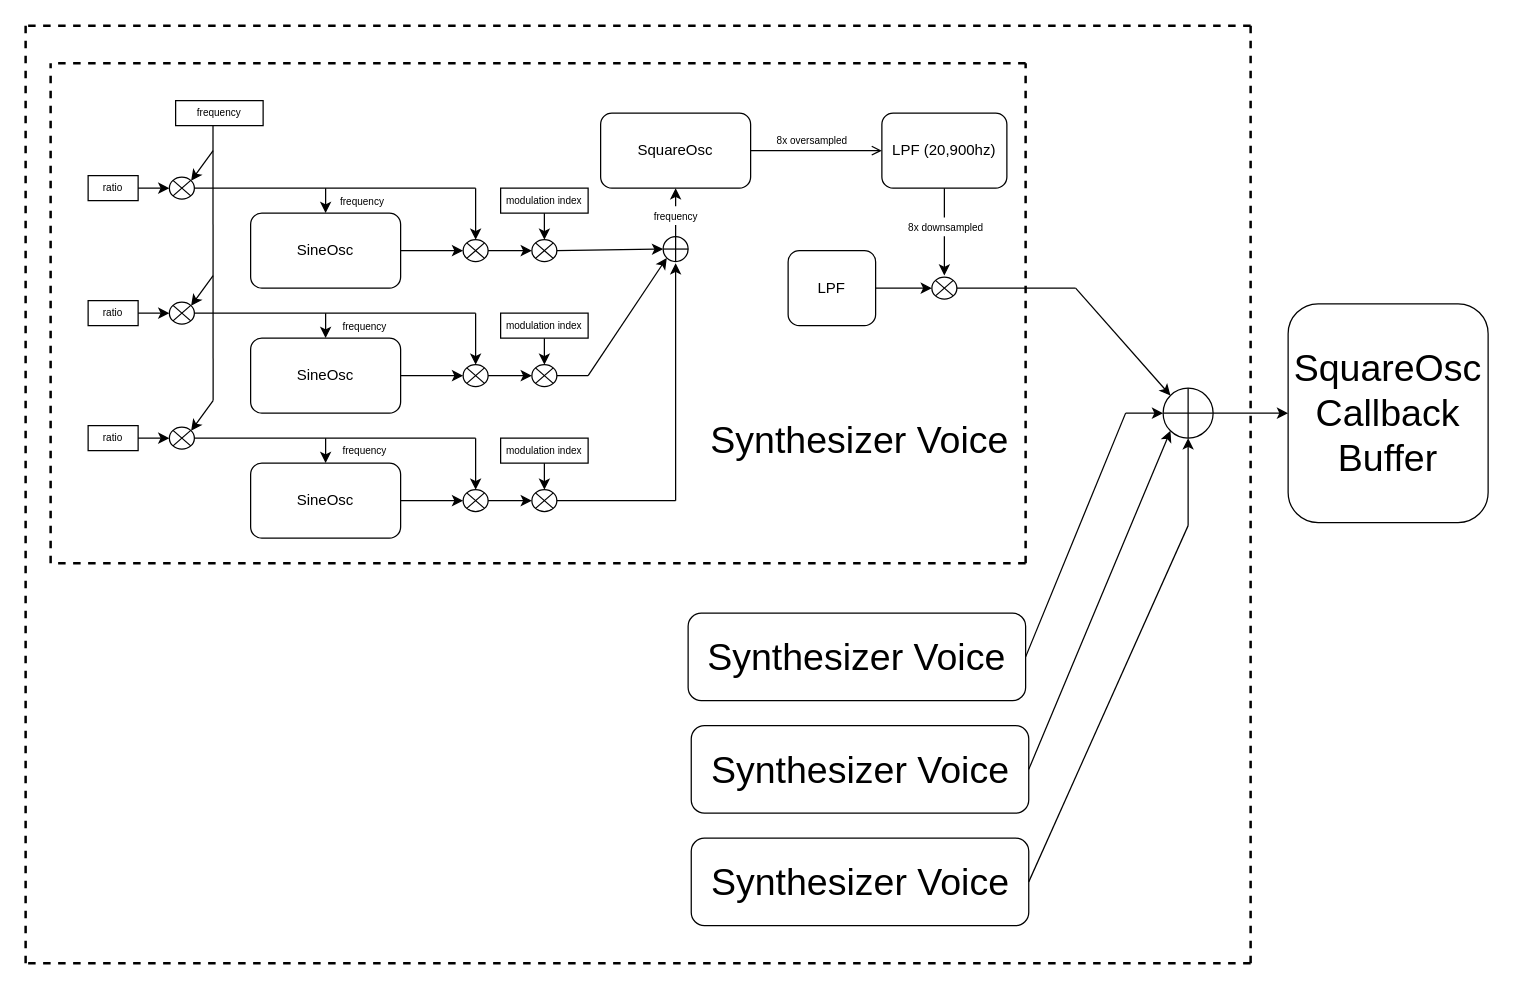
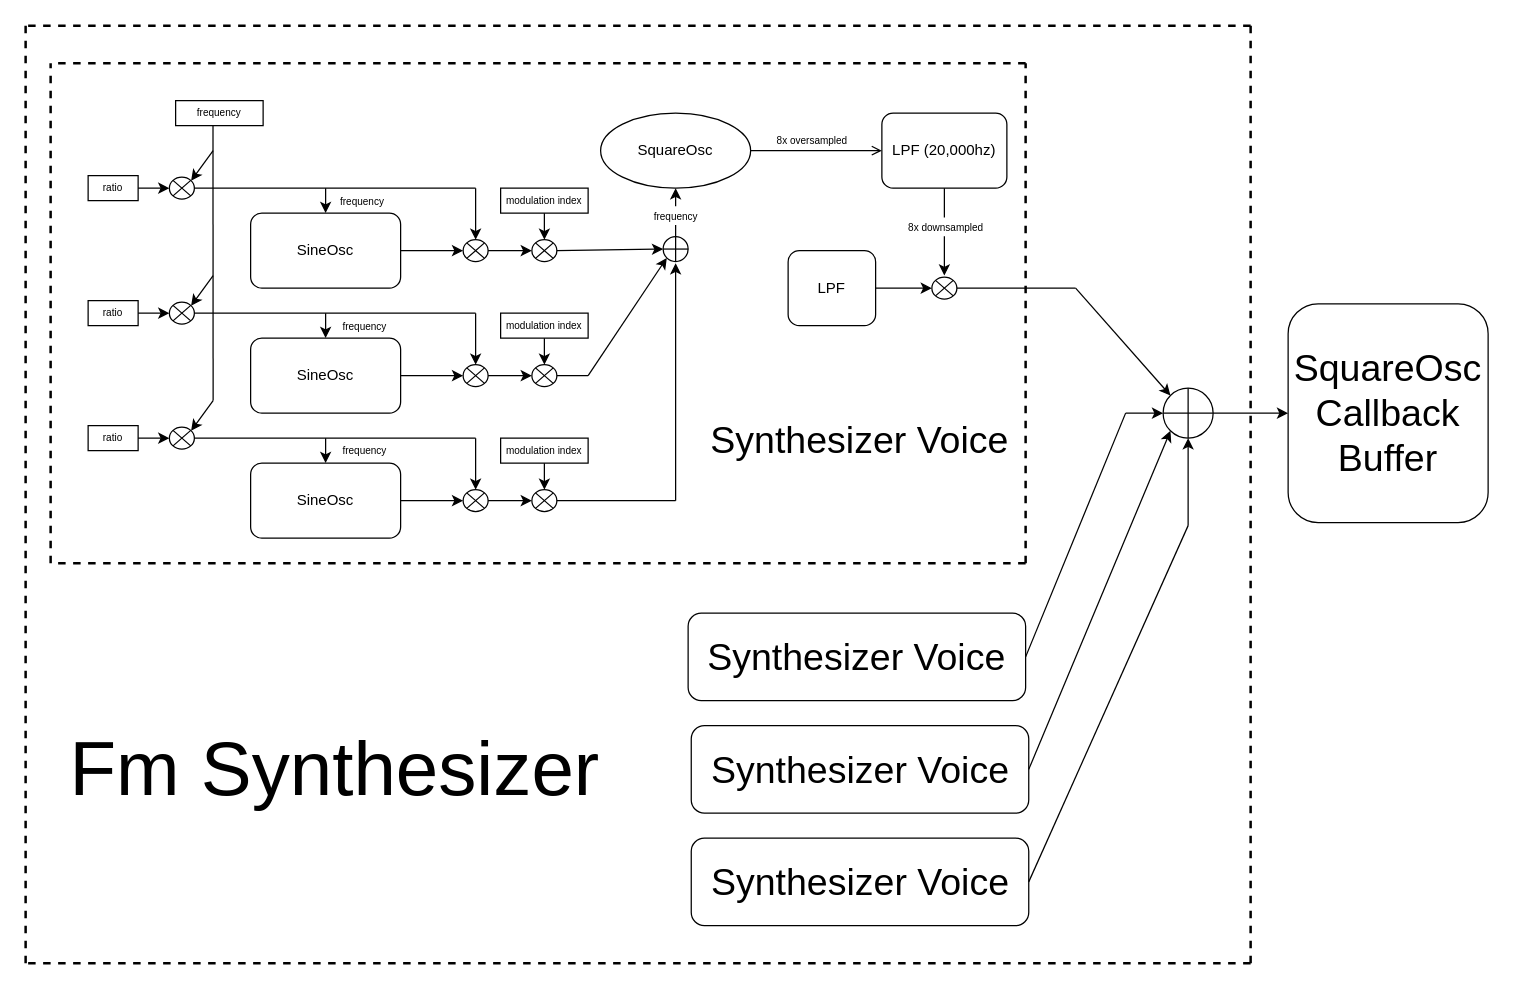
node "SquareOsc": shape rounded rectangle -> ellipse
node "LPF (20,900hz)": label "LPF (20,900hz)" -> "LPF (20,000hz)"
node "Fm Synthesizer": added
